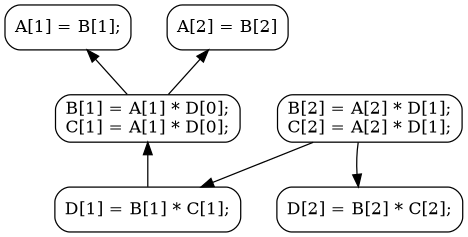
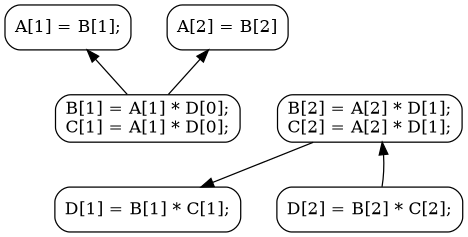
edge "B[2] = A[2] * D[1]; C[2] = A[2] * D[1];" -> "D[2] = B[2] * C[2];": reversed
edge "D[1] = B[1] * C[1];" -> "B[1] = A[1] * D[0]; C[1] = A[1] * D[0];": removed
